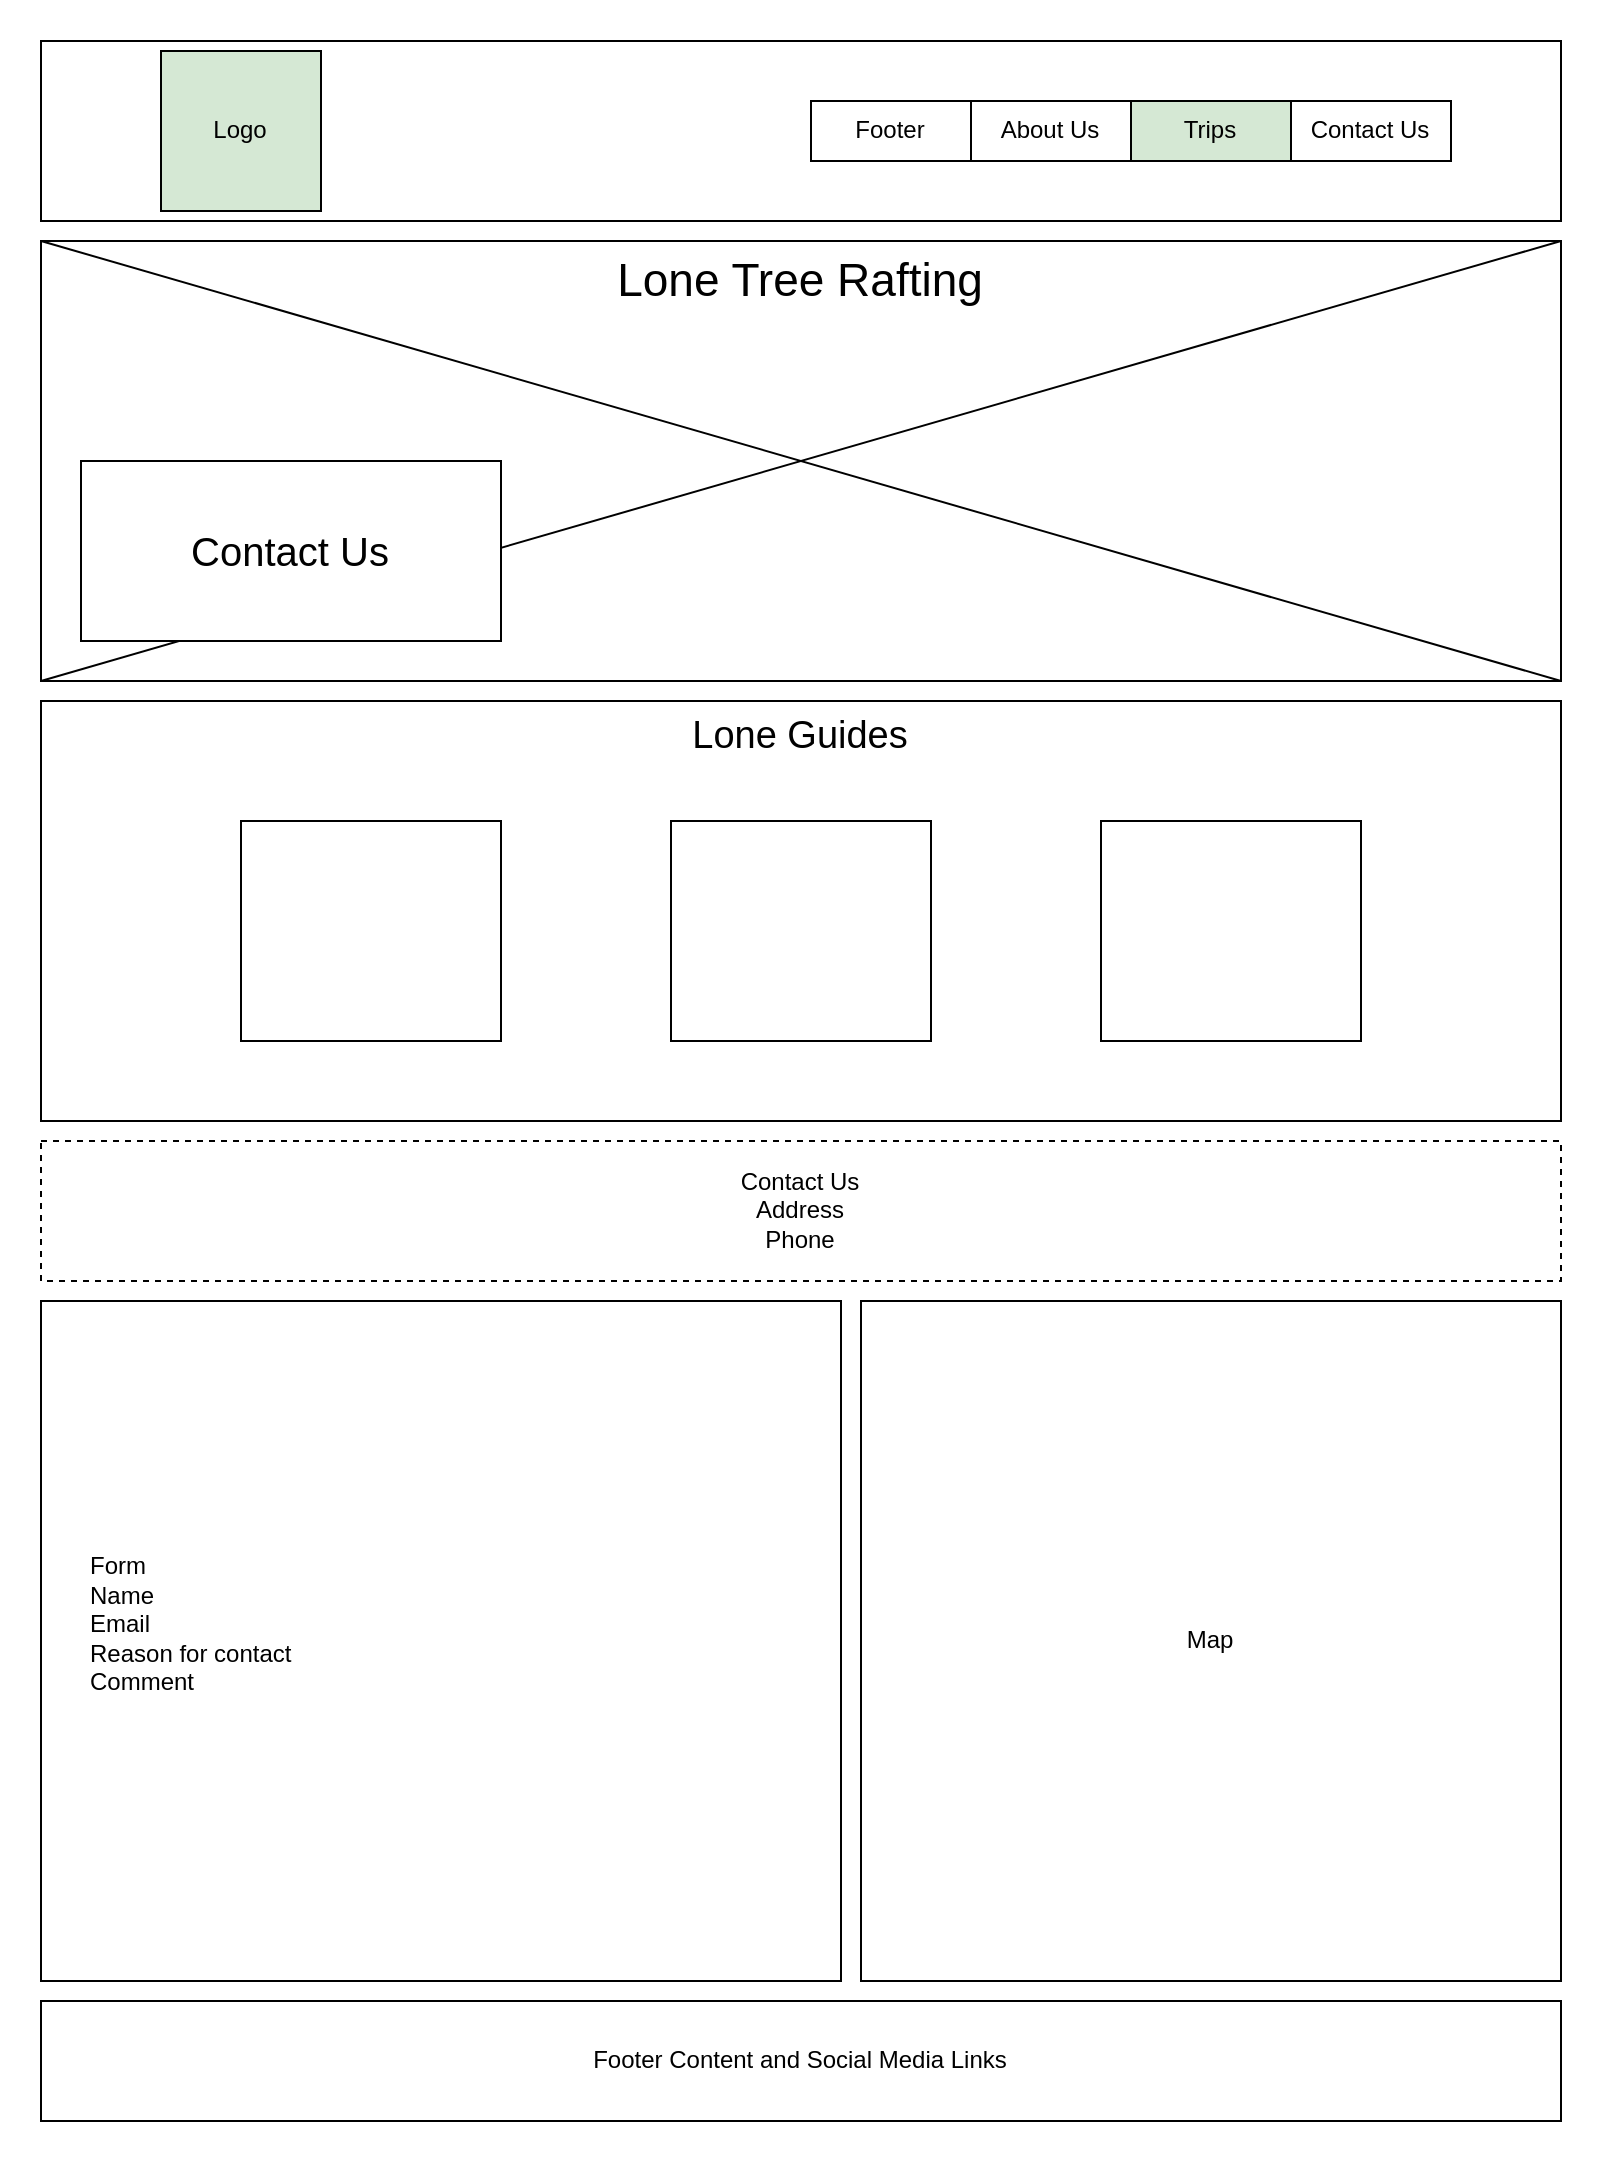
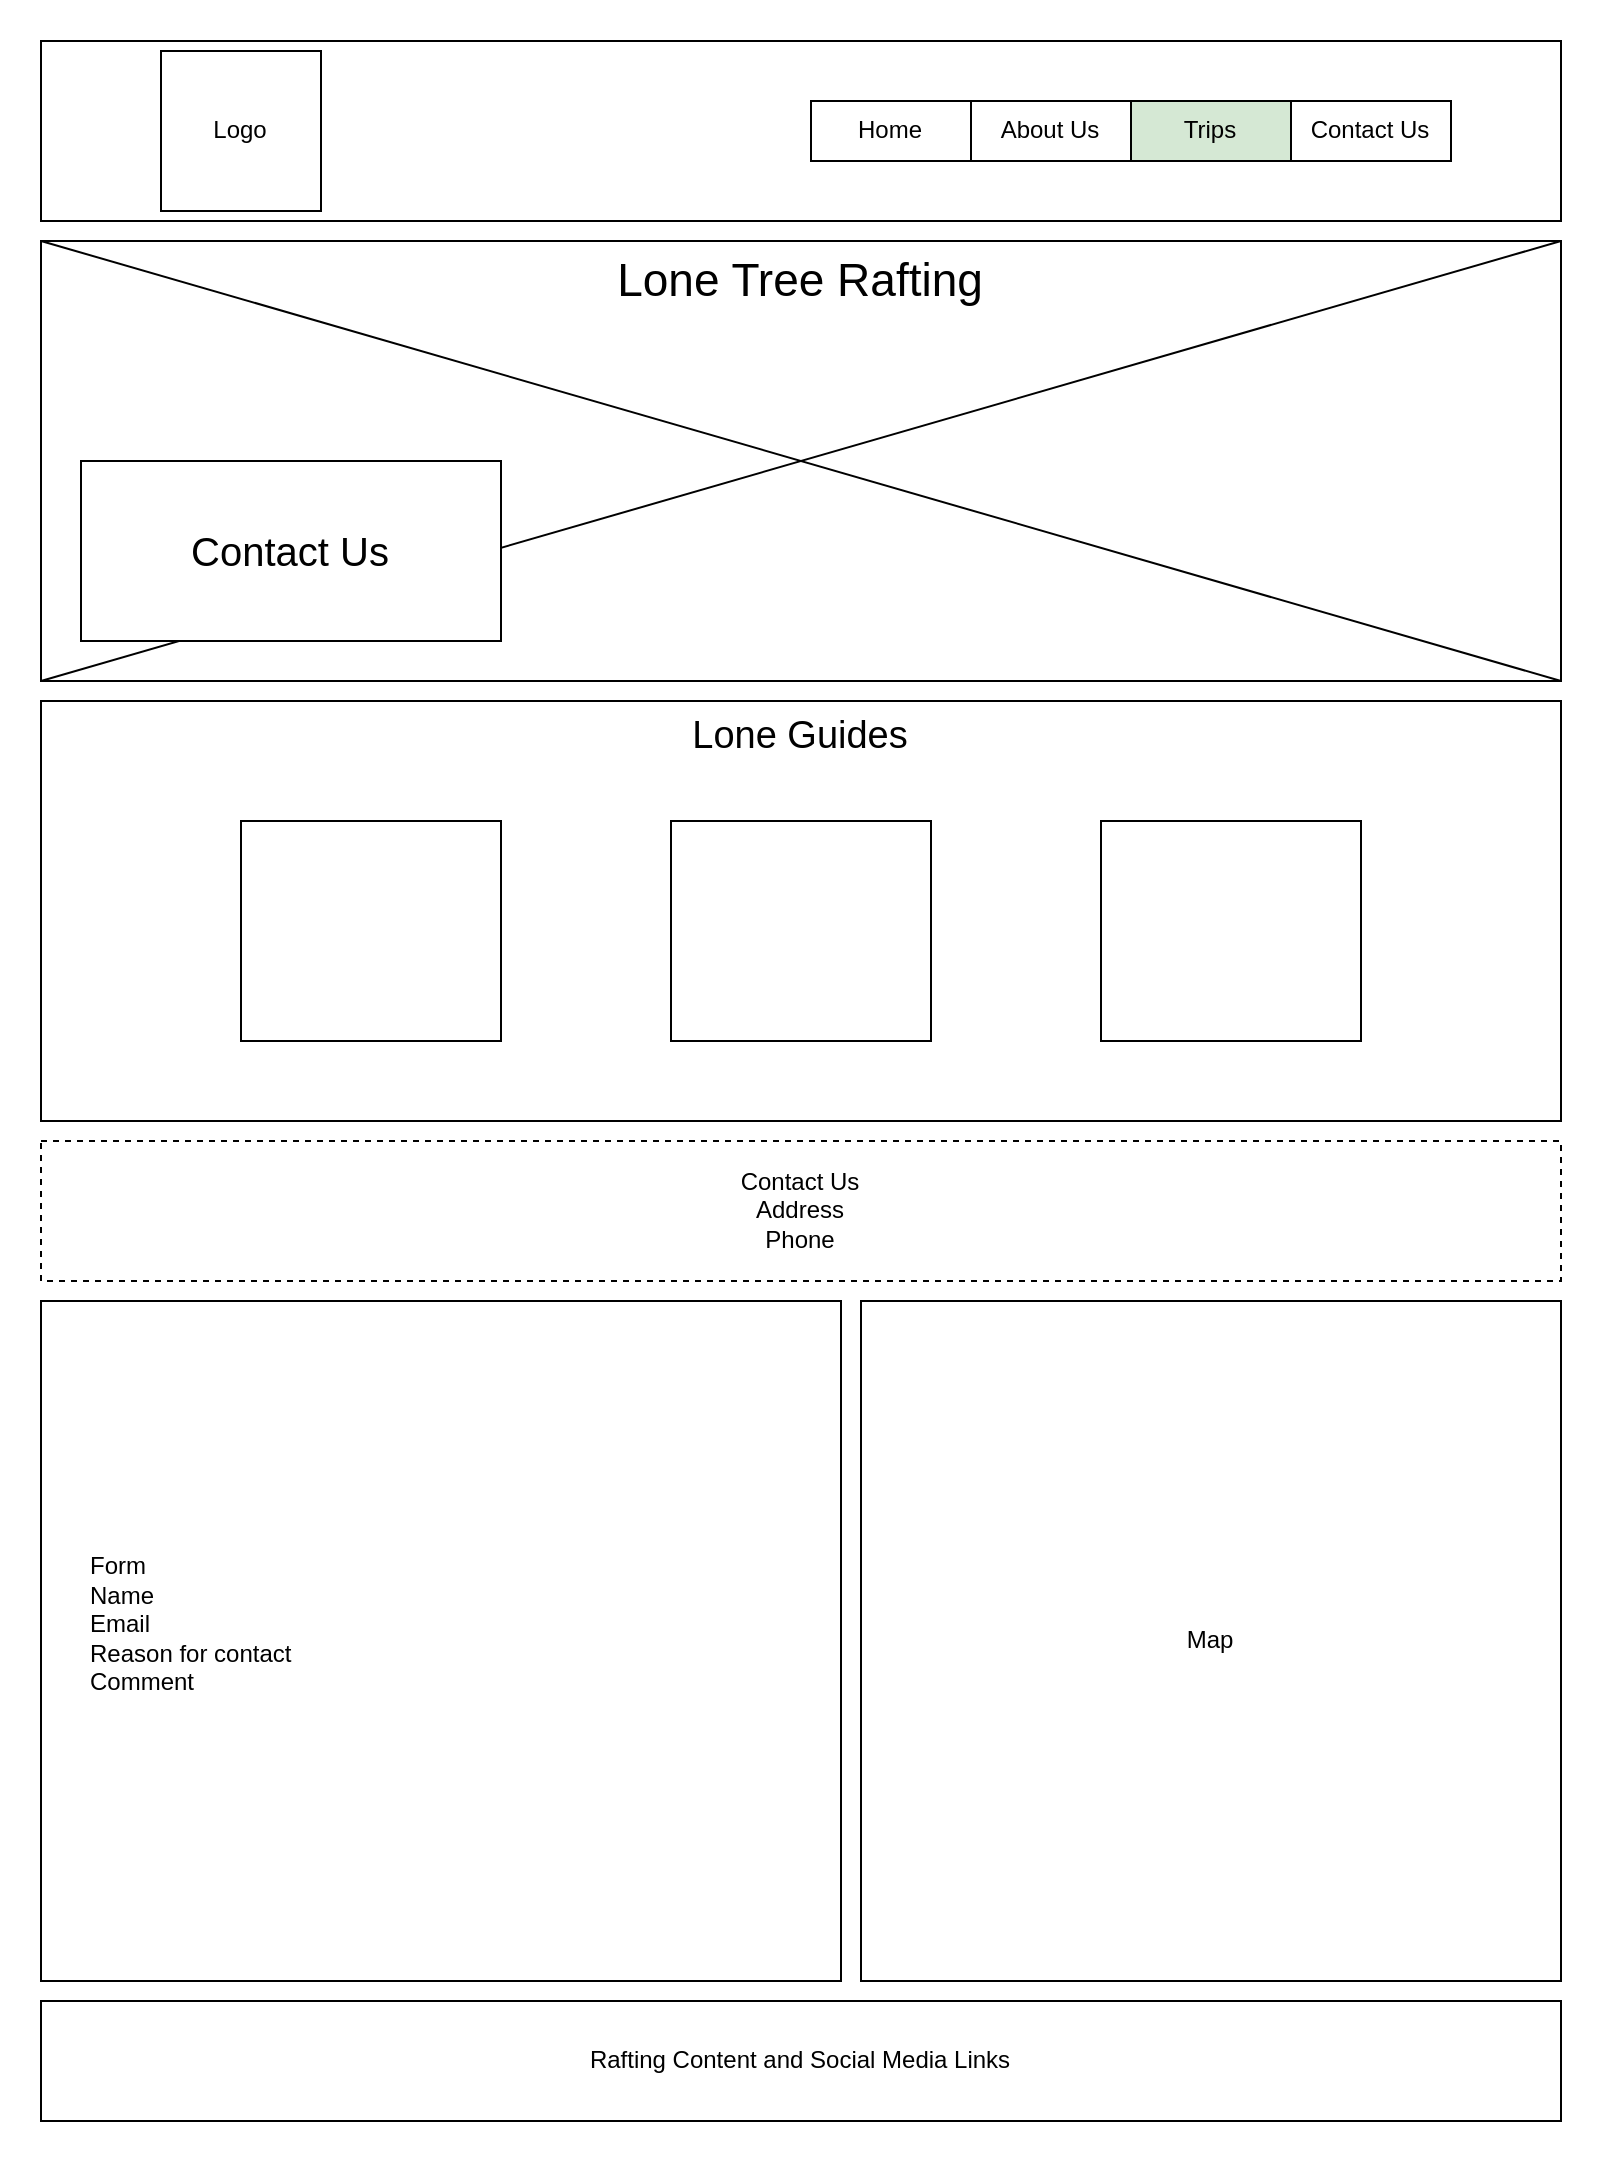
node "Logo": fillcolor #d5e8d4 -> #ffffff
node "Footer": label "Footer" -> "Home"
node "Footer Content and Social Media Links": label "Footer Content and Social Media Links" -> "Rafting Content and Social Media Links"
